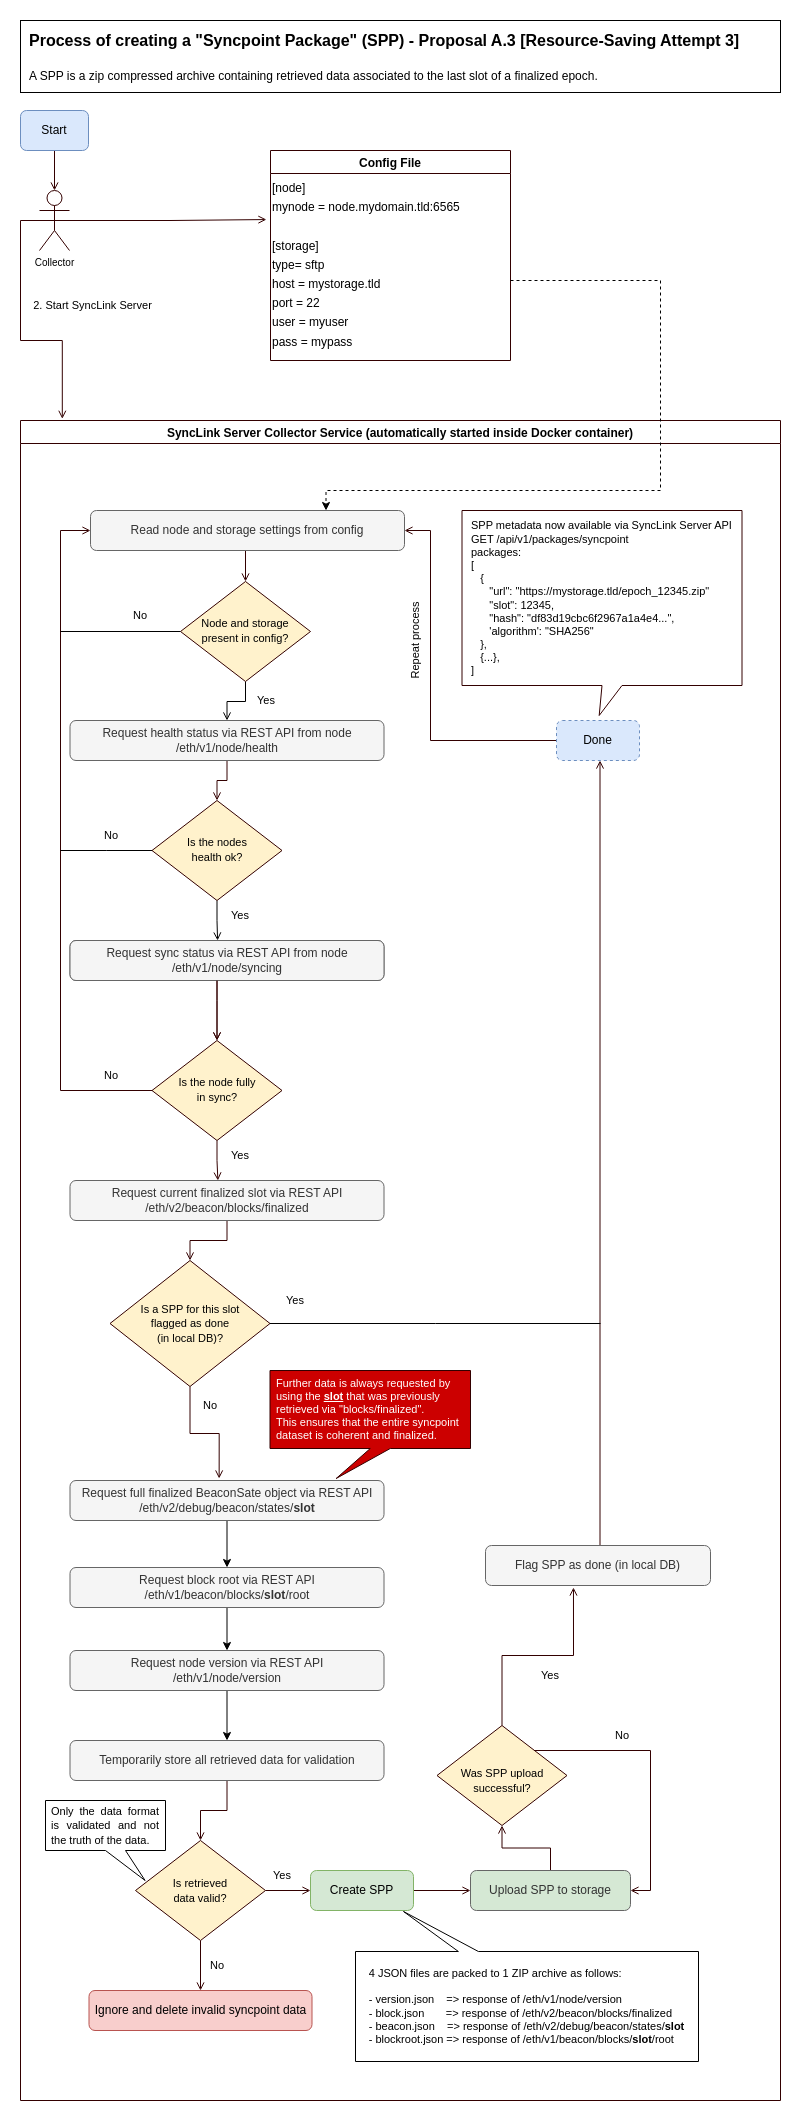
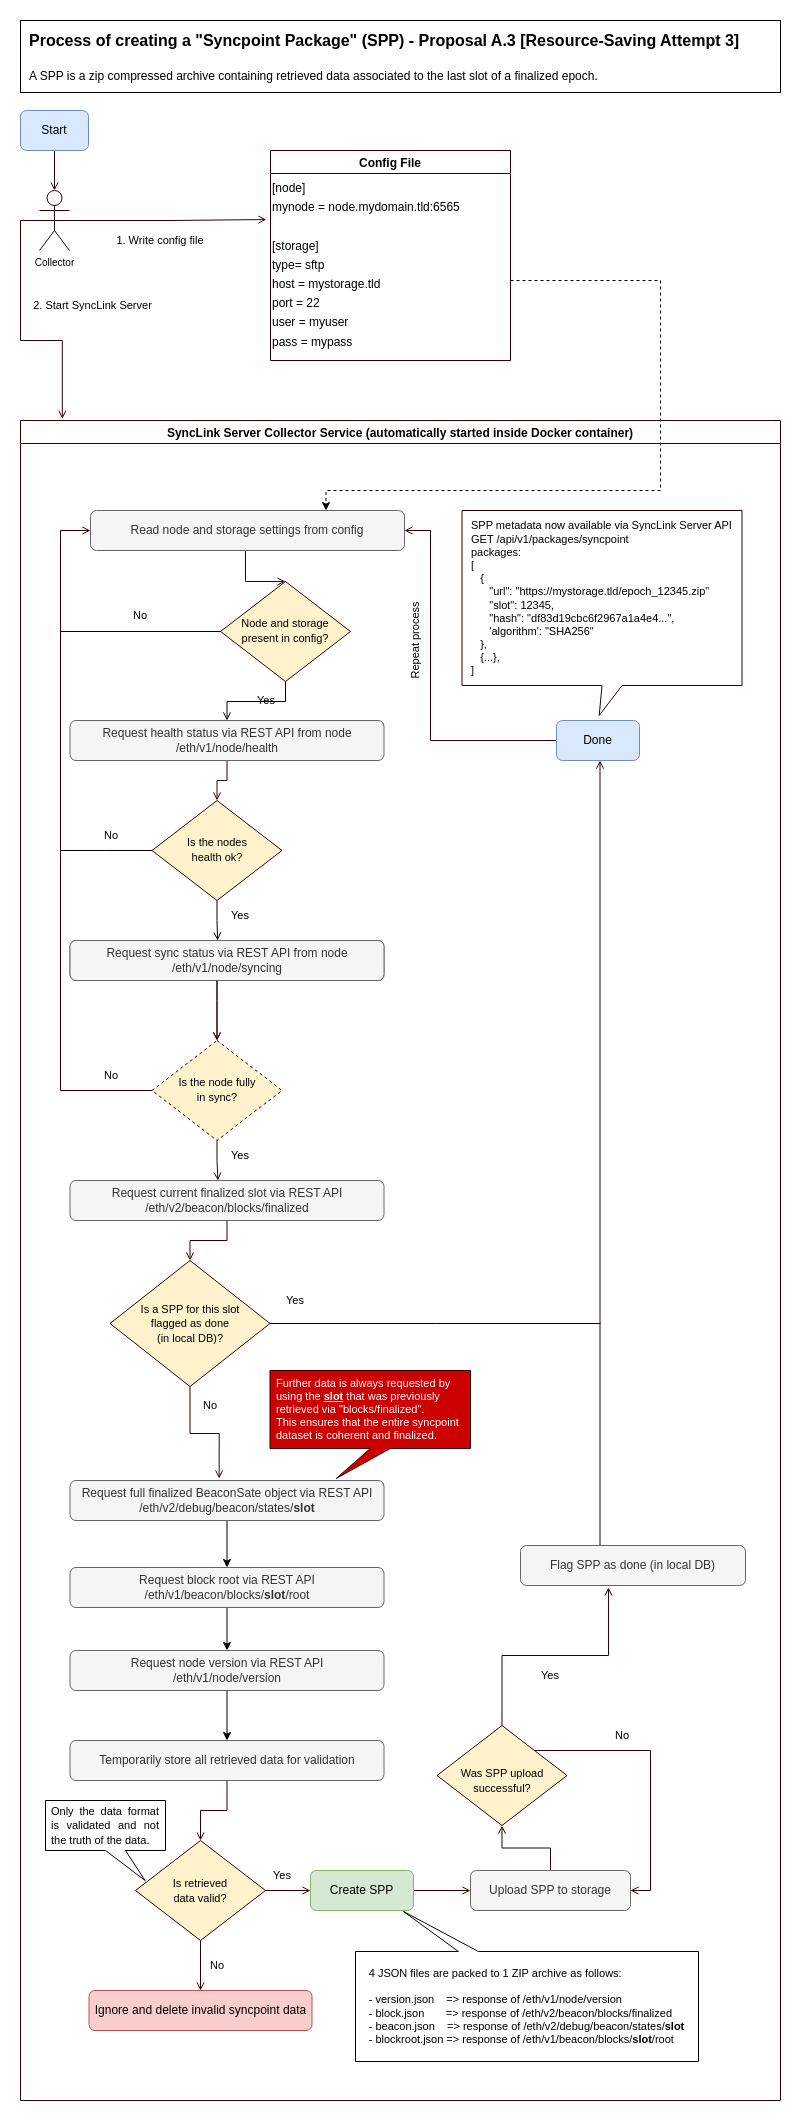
node "1. Write config file": added
node "Node and storage present in config?": moved (246, 632) -> (286, 632)
node "Done": style dashed -> solid
node "Is the node fully in sync?": style solid -> dashed
node "Flag SPP as done (in local DB)": moved (598, 1566) -> (633, 1566)
node "Upload SPP to storage": fillcolor #d5e8d4 -> #f5f5f5
